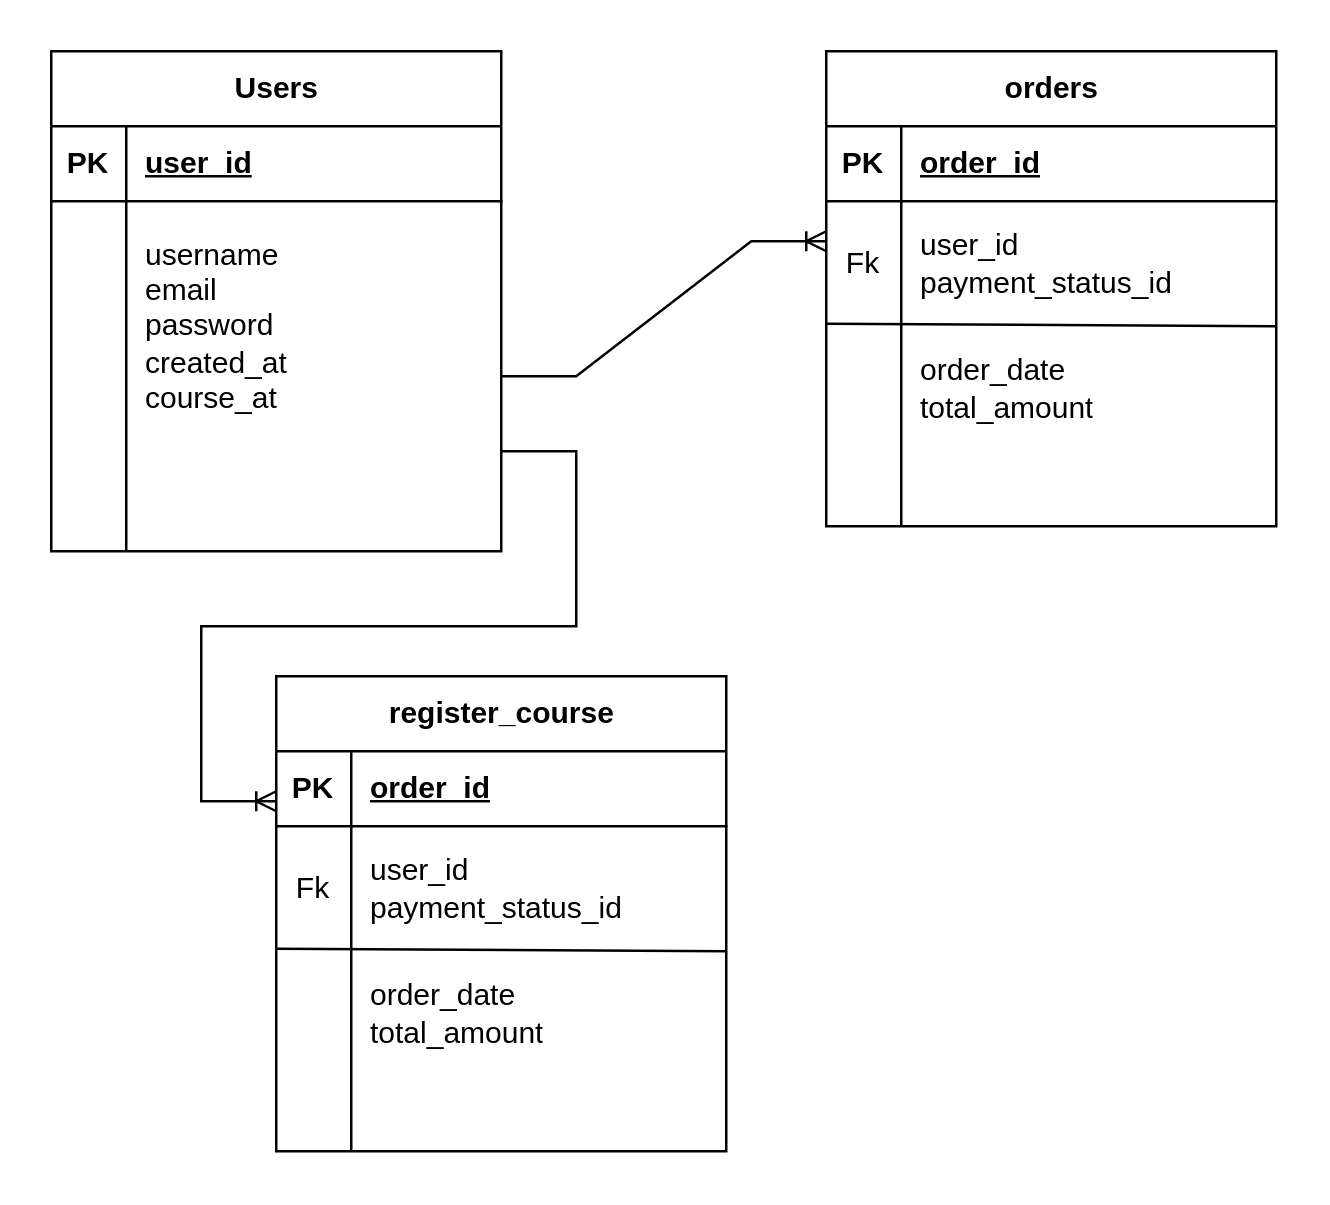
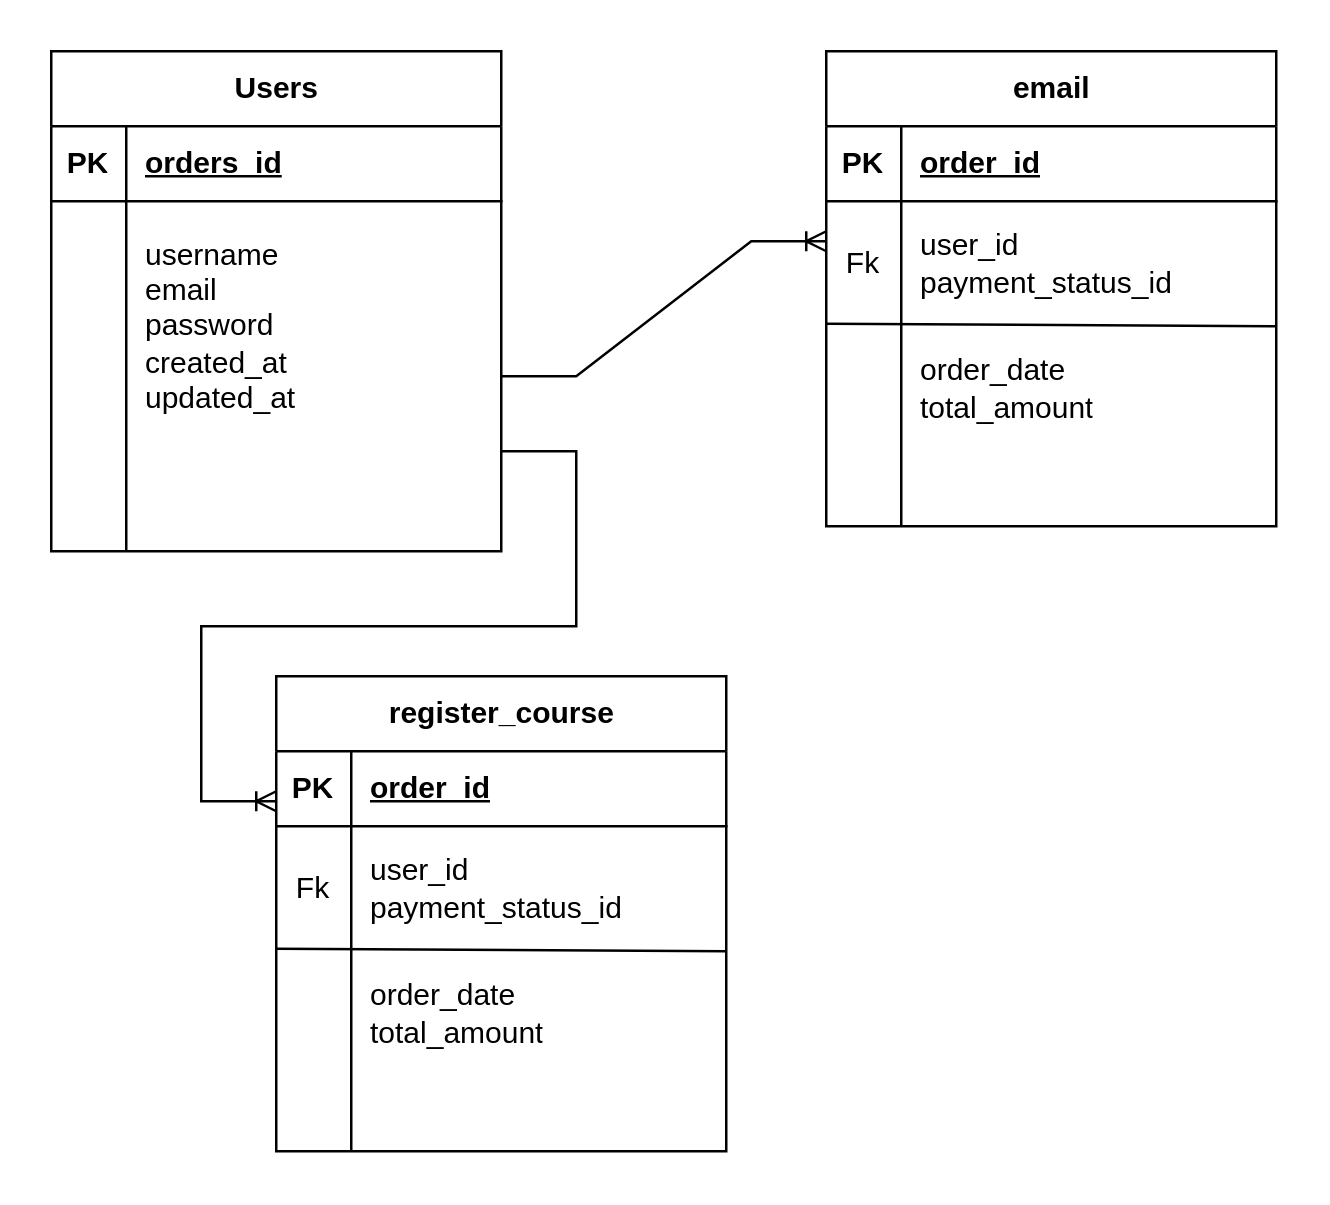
node "orders": label "orders" -> "email"
node "user_id": label "user_id" -> "orders_id"
node "username email password created_at course_at": label "username email password created_at course_at" -> "username email password created_at updated_at"
